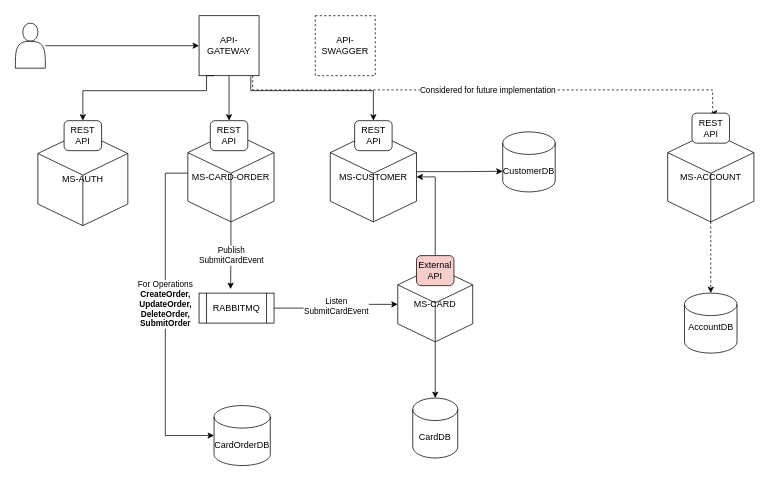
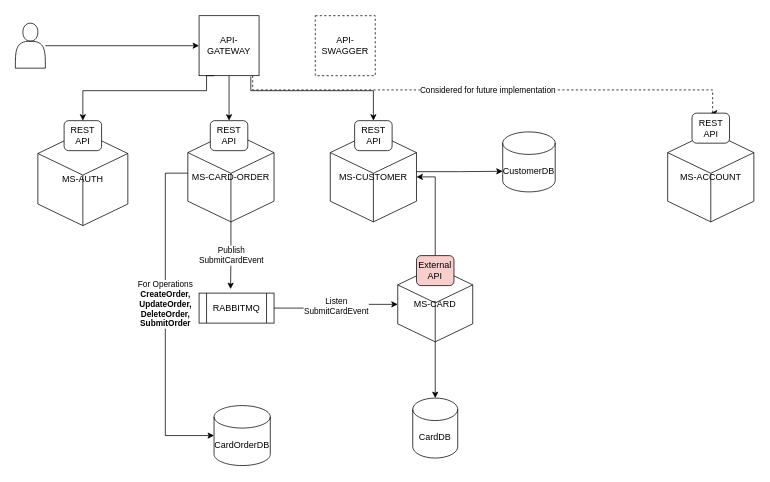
edge "MS-ACCOUNT" -> "AccountDB": removed
node "AccountDB": removed
